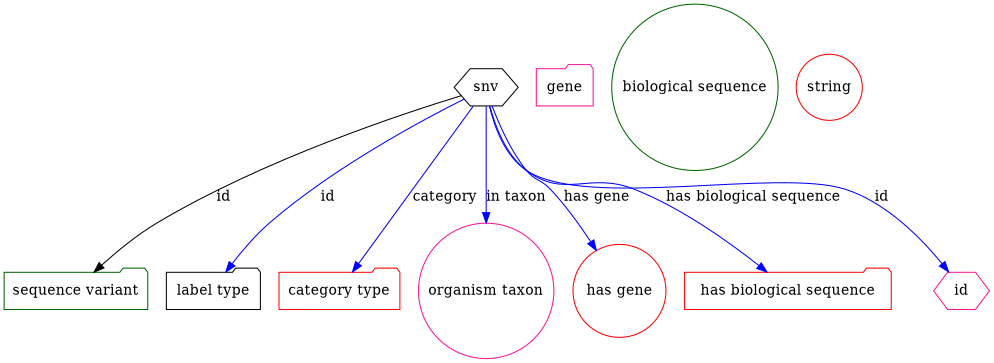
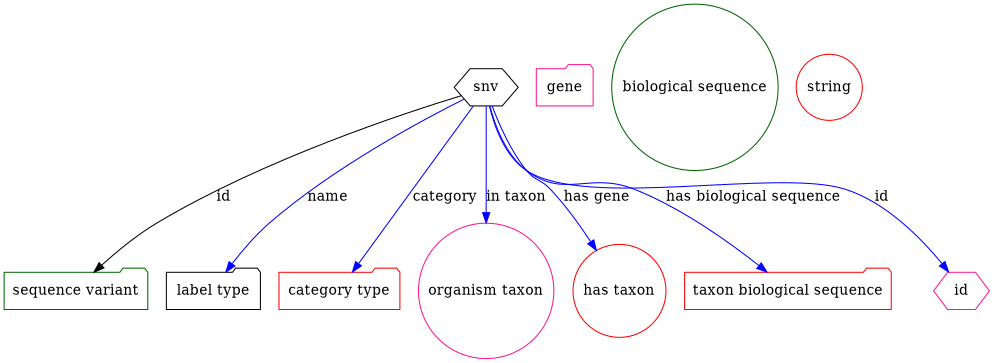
edge "snv" -> "label type": label "id" -> "name"
node "has gene": label "has gene" -> "has taxon"
node "has biological sequence": label "has biological sequence" -> "taxon biological sequence"
